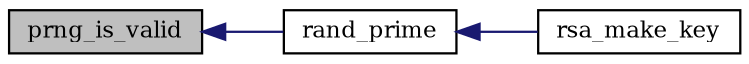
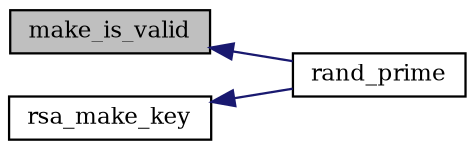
node "prng_is_valid": label "prng_is_valid" -> "make_is_valid"
edge "rsa_make_key" -> "rand_prime": reversed
